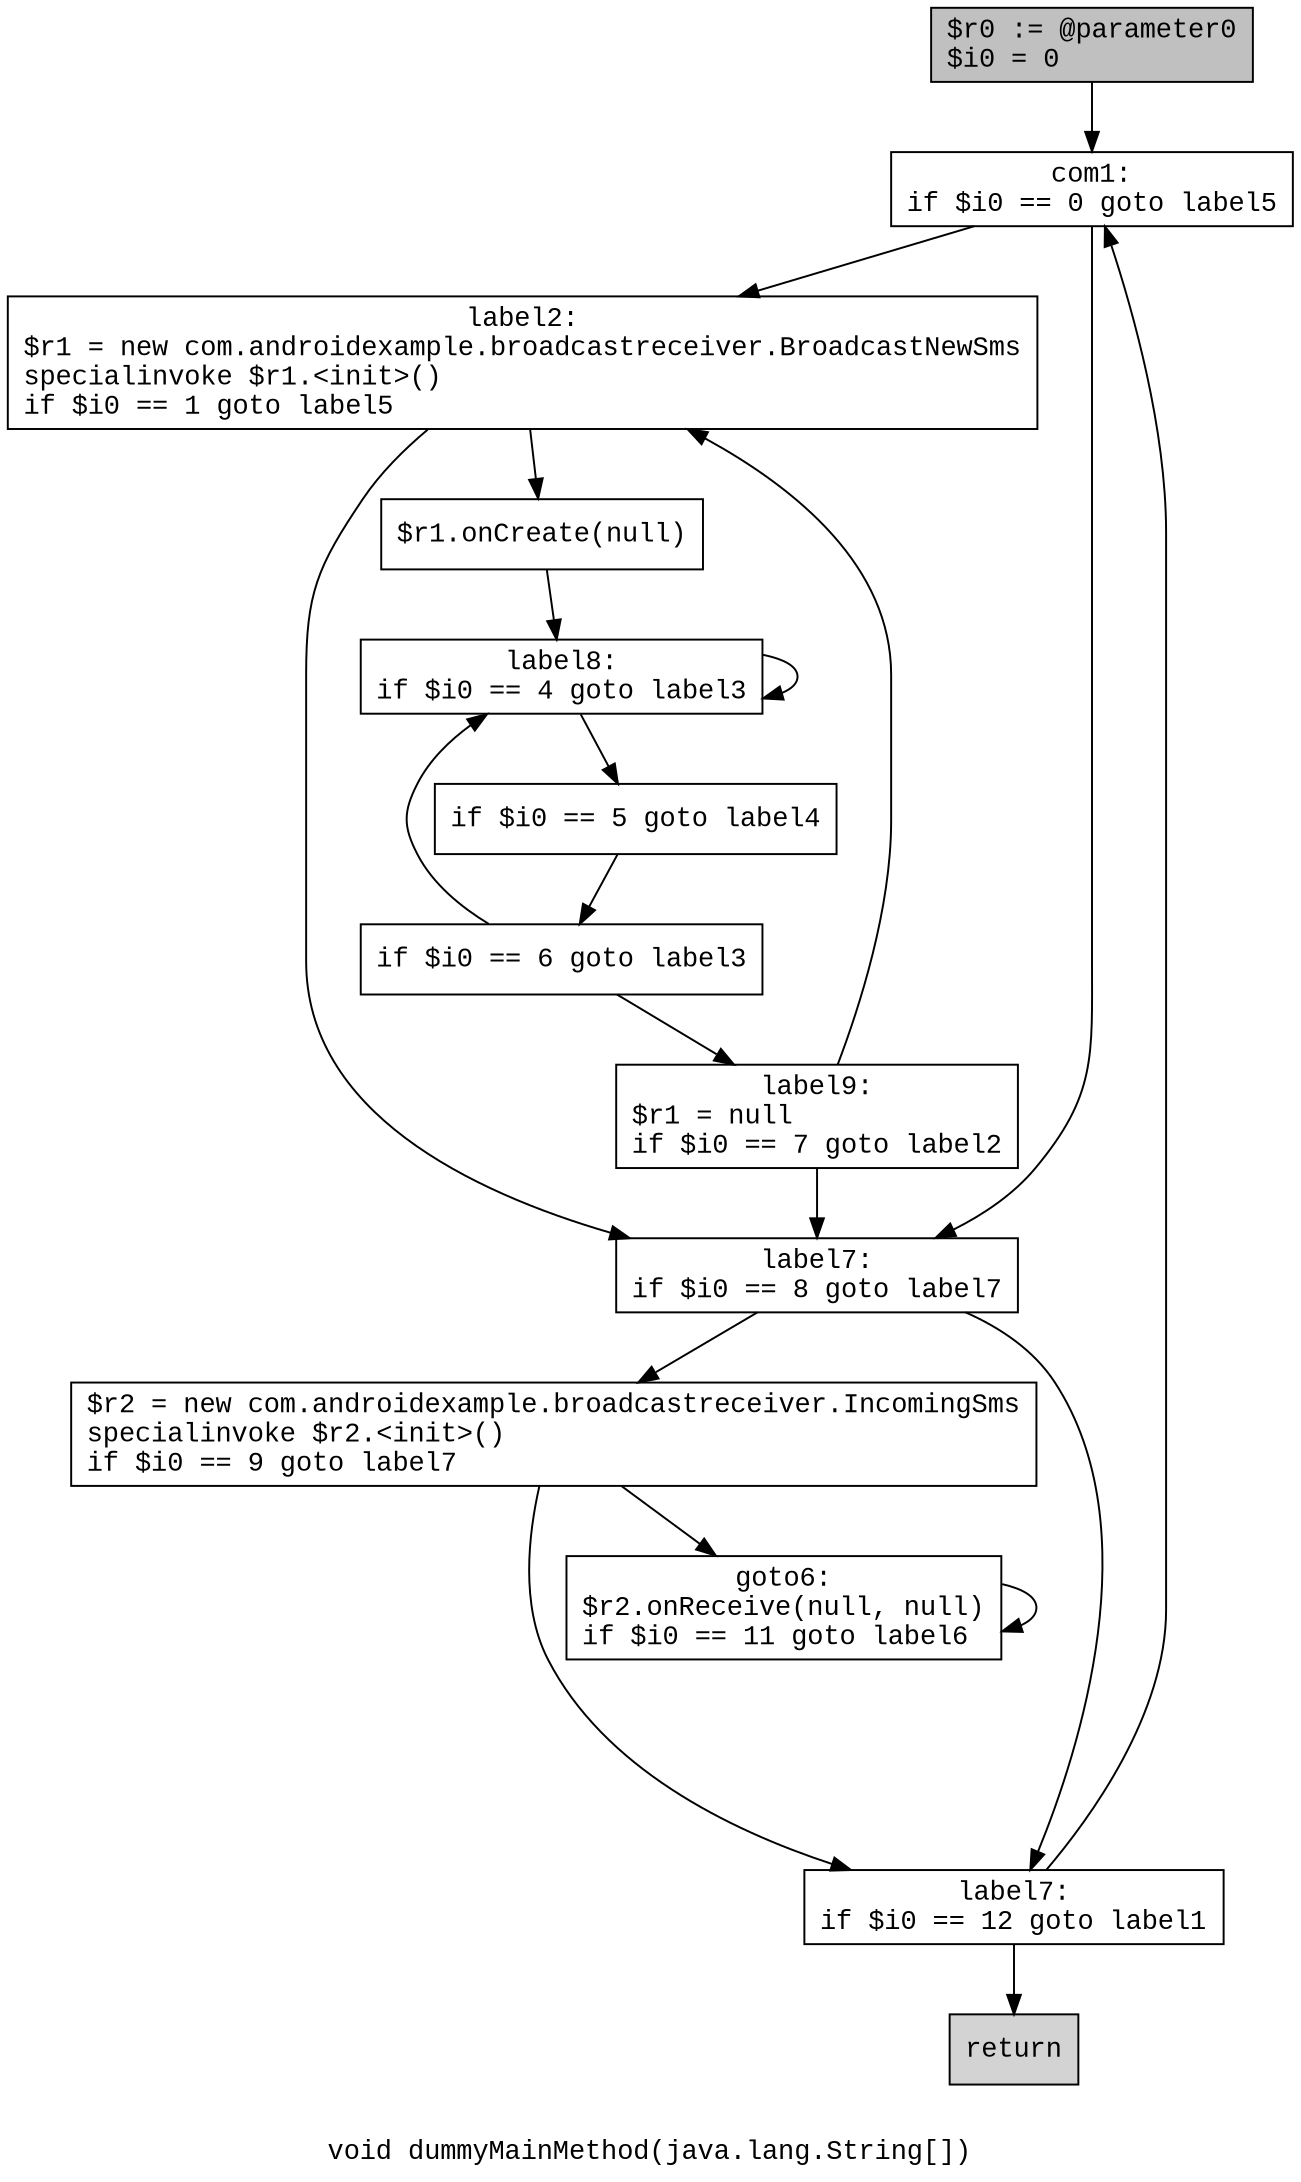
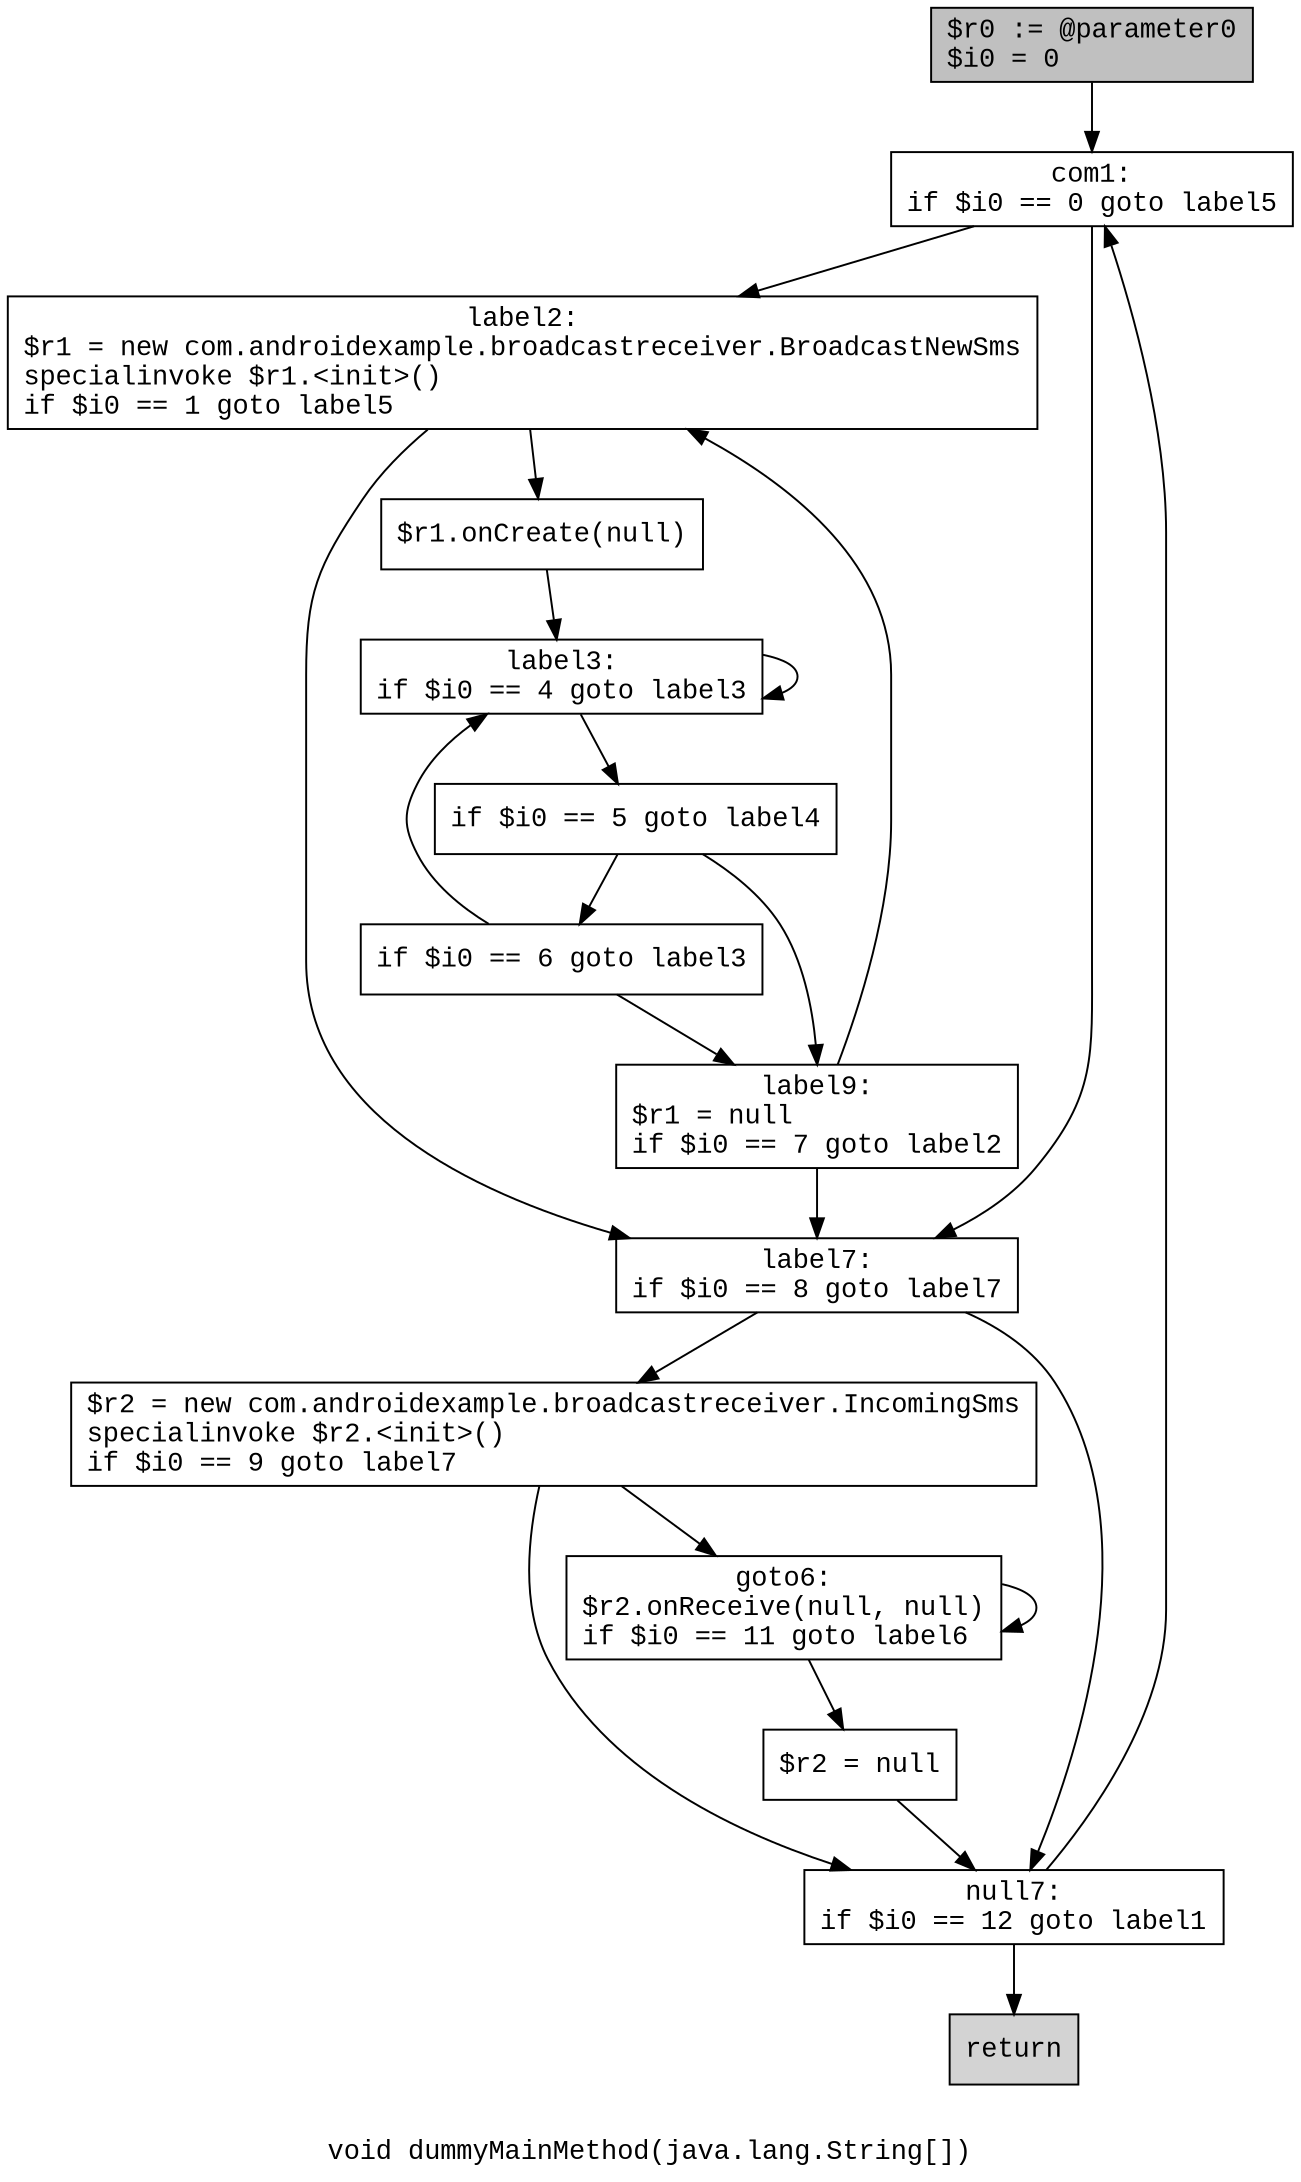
node "label8: if $i0 == 4 goto label3": label "label8: if $i0 == 4 goto label3" -> "label3: if $i0 == 4 goto label3"
edge "if $i0 == 5 goto label4" -> "label9: $r1 = null if $i0 == 7 goto label2": added
node "$r2 = null": added
node "label7: if $i0 == 12 goto label1": label "label7: if $i0 == 12 goto label1" -> "null7: if $i0 == 12 goto label1"
